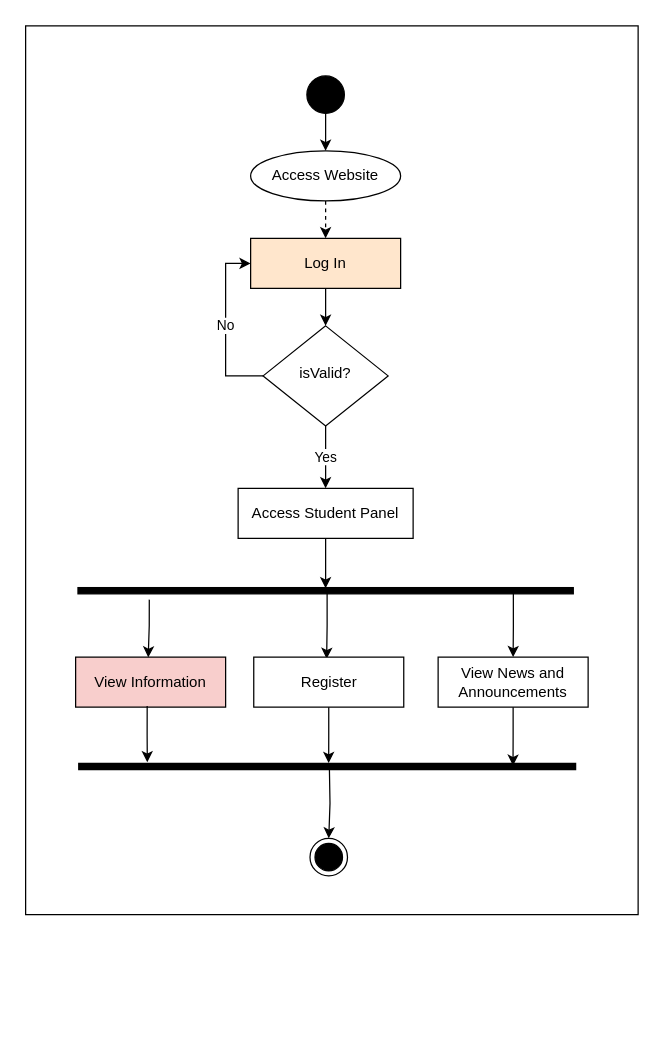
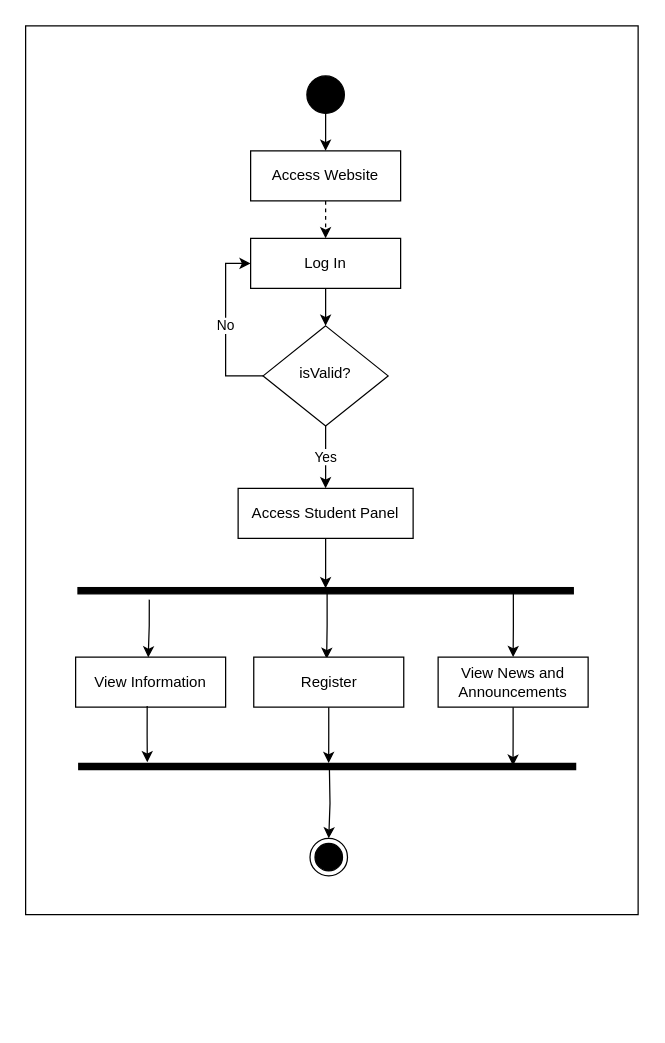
node "Access Website": shape ellipse -> rounded rectangle
node "Log In": fillcolor #ffe6cc -> #ffffff
node "View Information": fillcolor #f8cecc -> #ffffff
